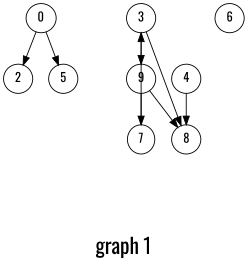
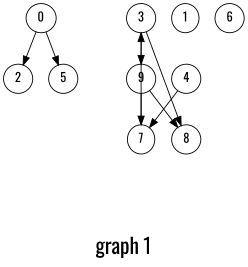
node "1": added
edge "4" -> "8": now "4" -> "7"
